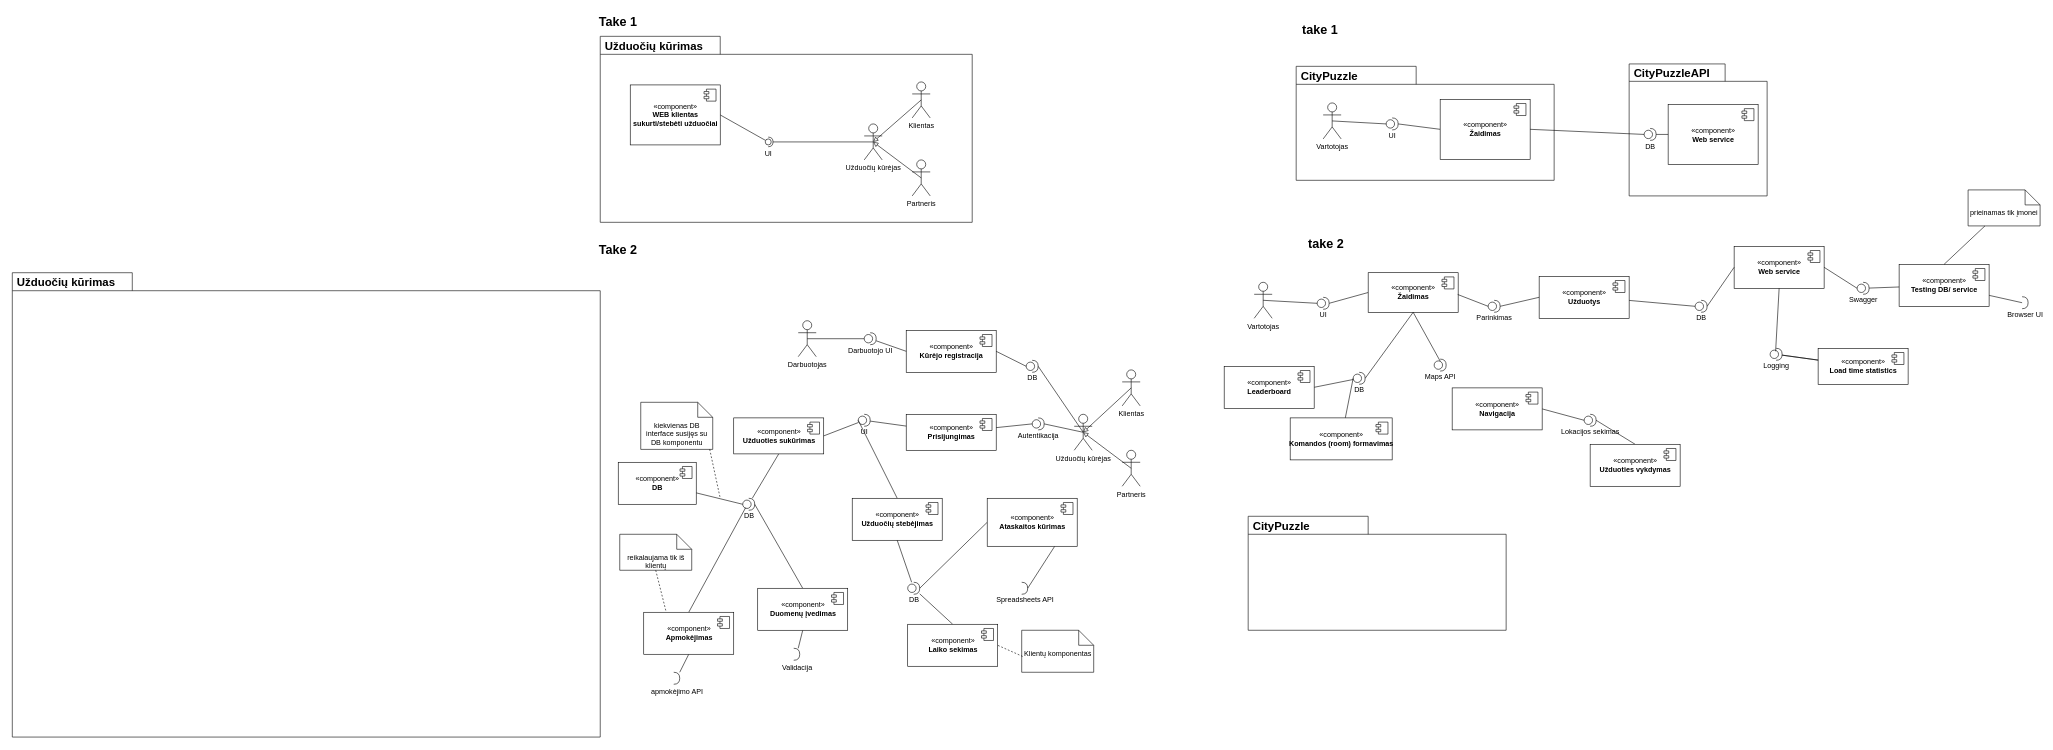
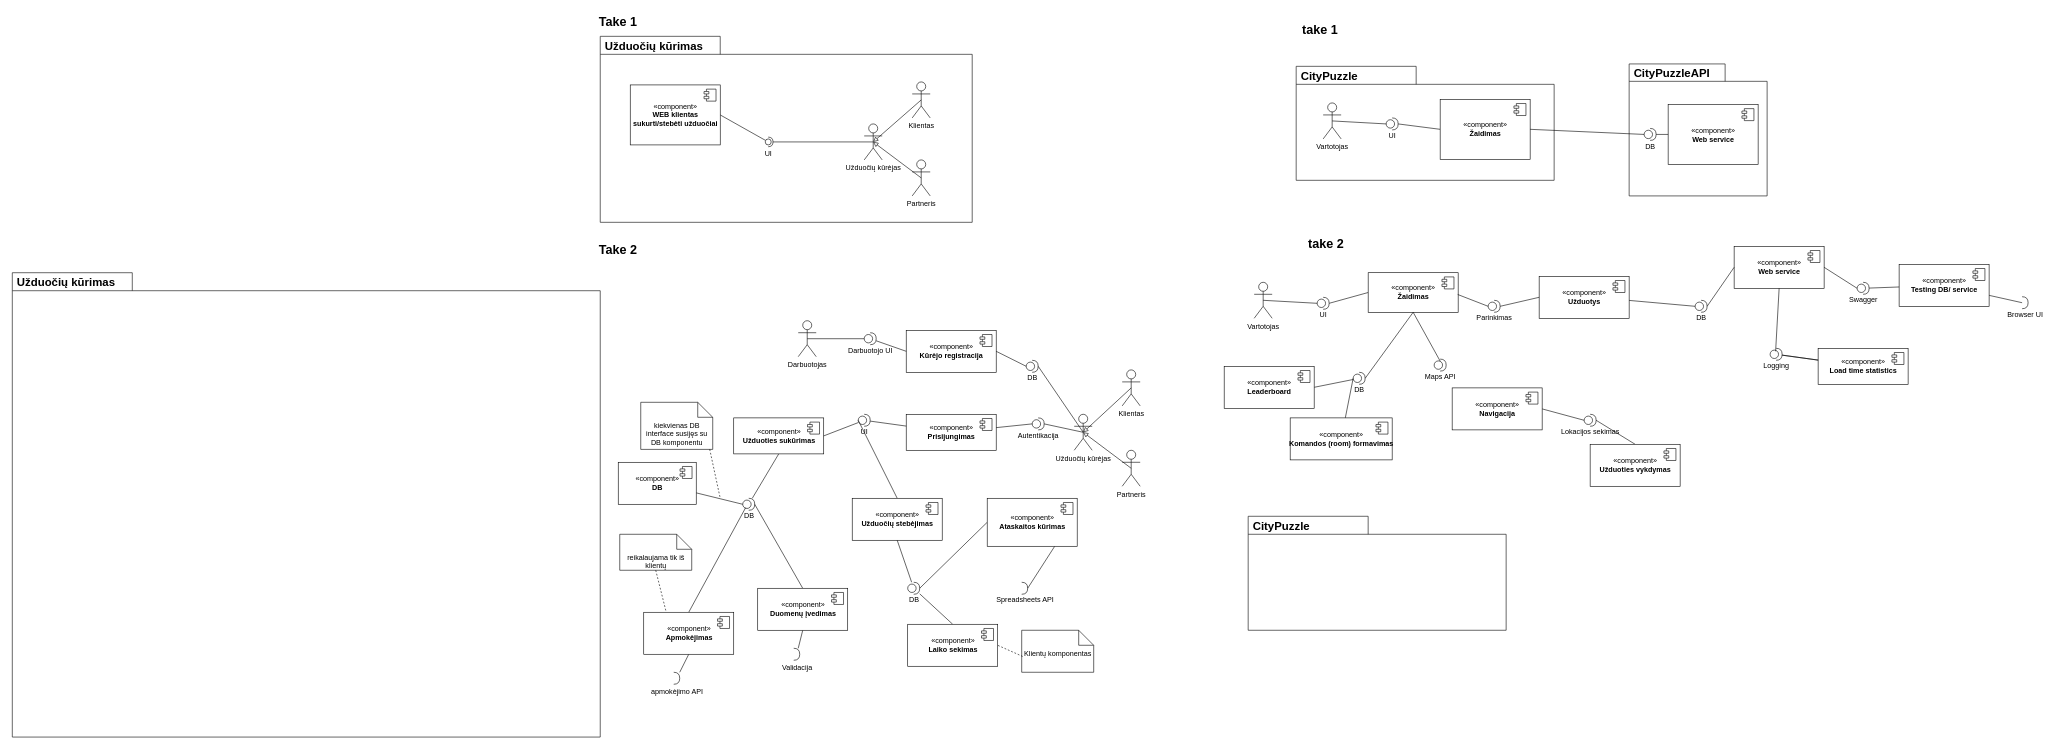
node "prieinamas tik įmonei": removed
edge "prieinamas tik įmonei" -- "«component» Testing DB/ service": removed
